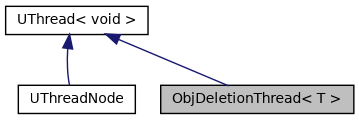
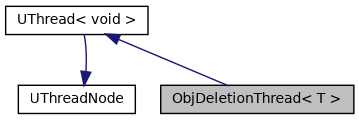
edge "UThreadNode" -> "UThread< void >": reversed
